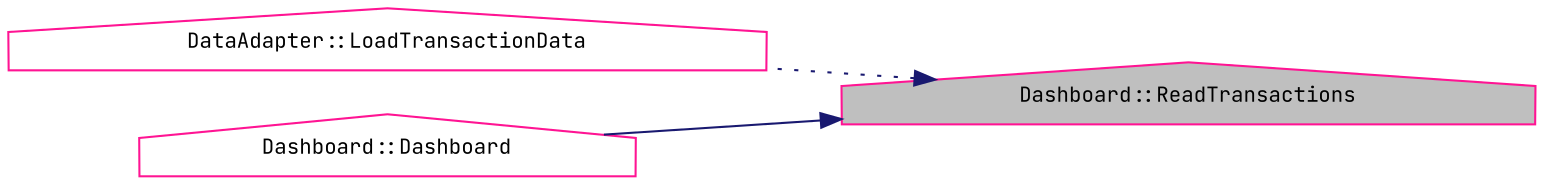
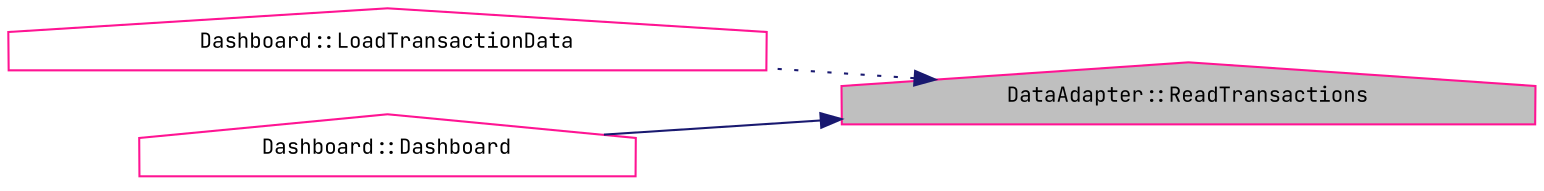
node "DataAdapter::LoadTransactionData": label "DataAdapter::LoadTransactionData" -> "Dashboard::LoadTransactionData"
node "Dashboard::ReadTransactions": label "Dashboard::ReadTransactions" -> "DataAdapter::ReadTransactions"
